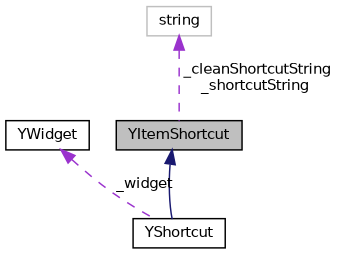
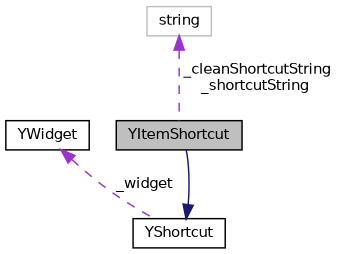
edge "YShortcut" -> "YItemShortcut": reversed
